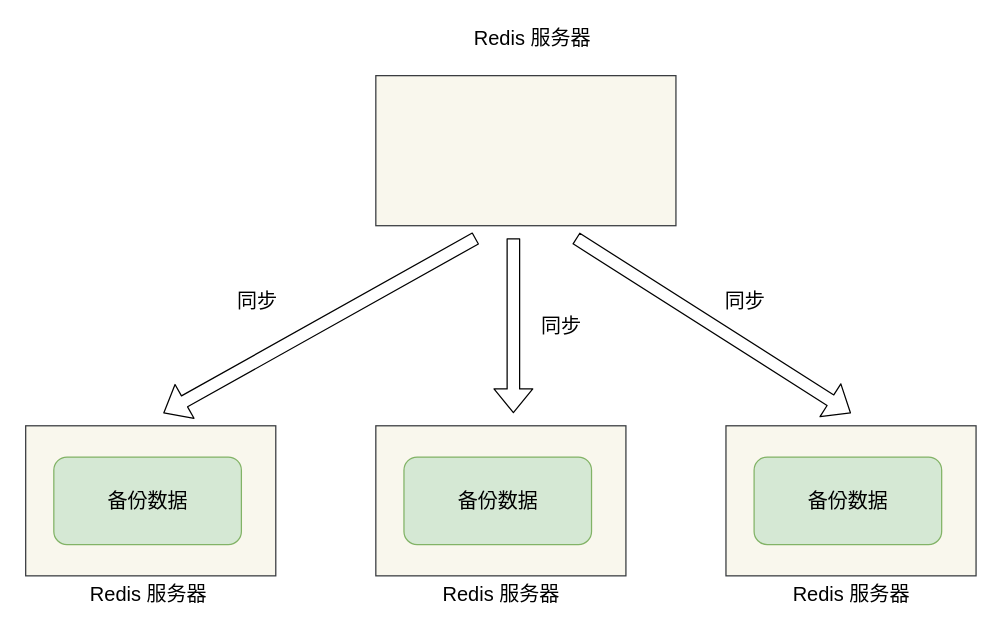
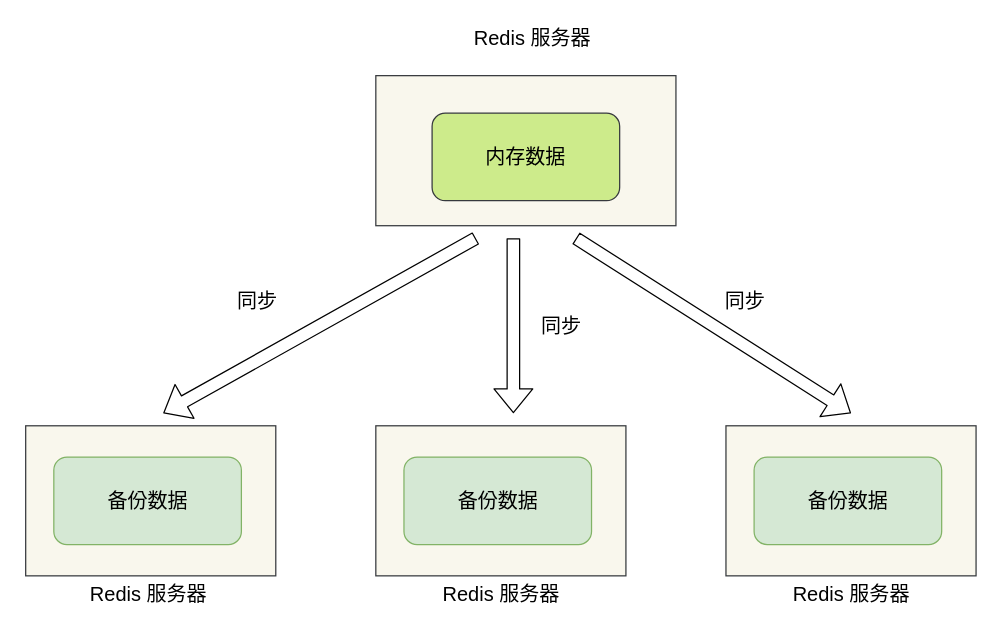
node "内存数据": added
